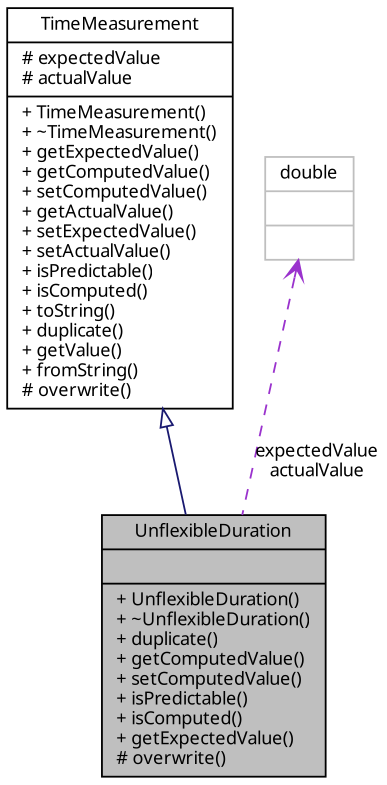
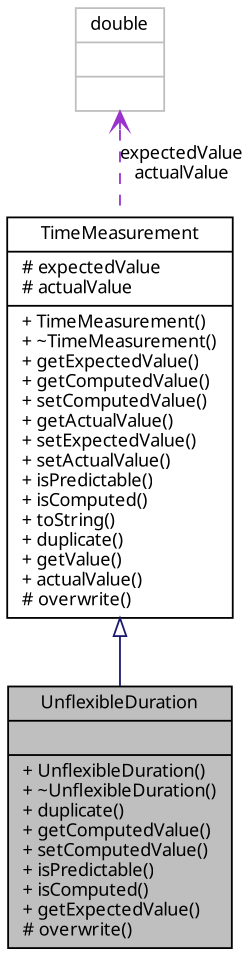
node "TimeMeasurement": text "+ fromString()" -> "+ actualValue()"
edge "UnflexibleDuration" -> "double": now "TimeMeasurement" -> "double"
